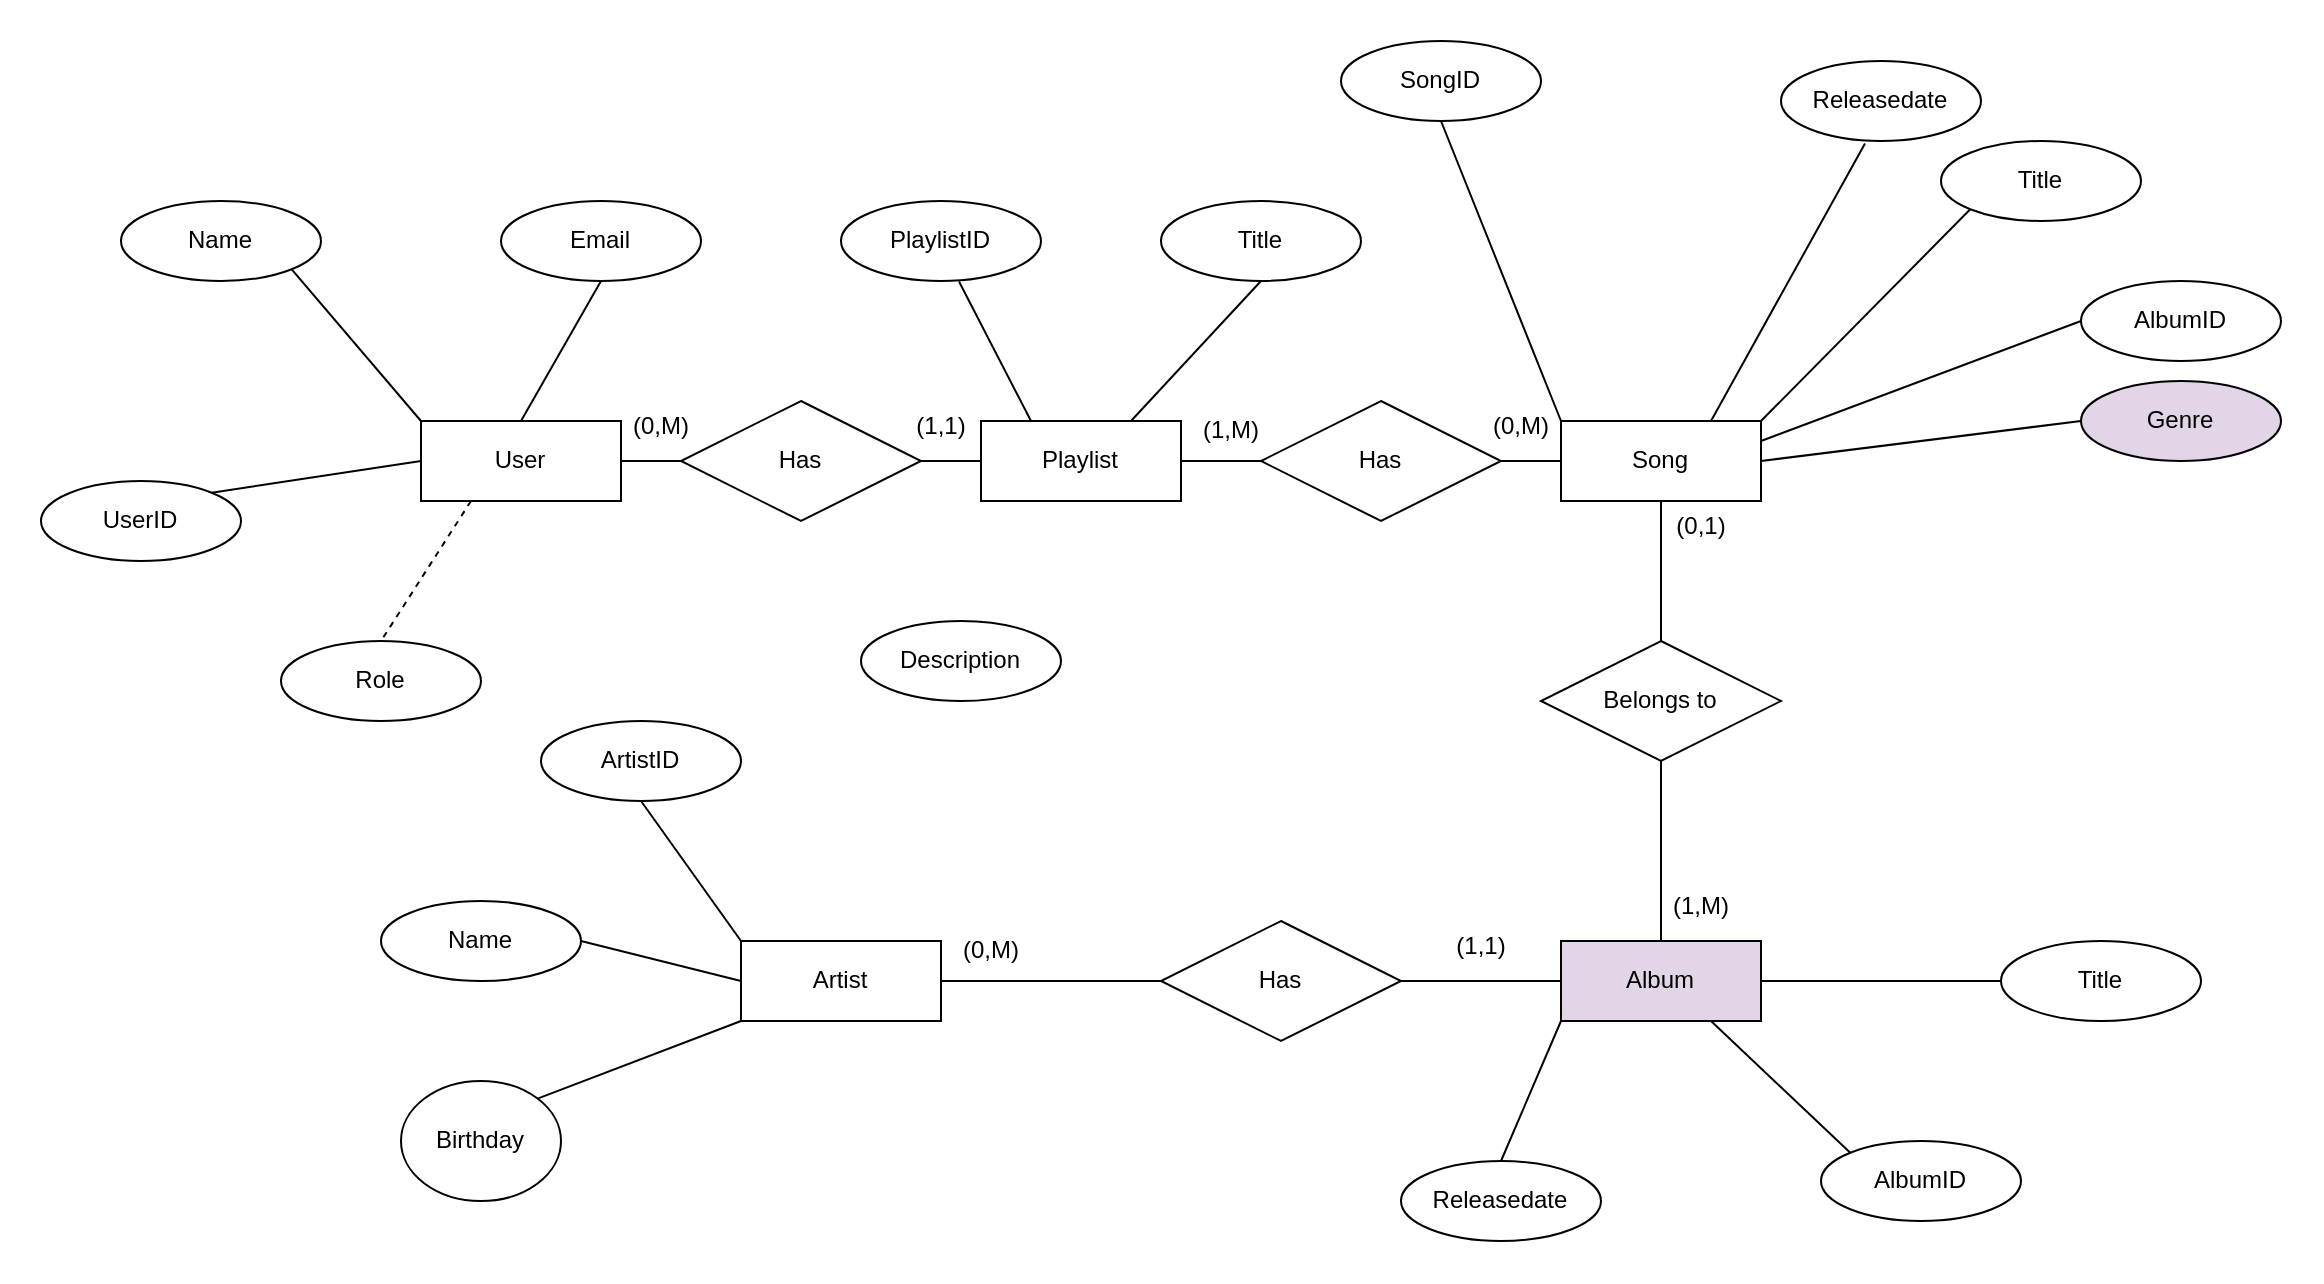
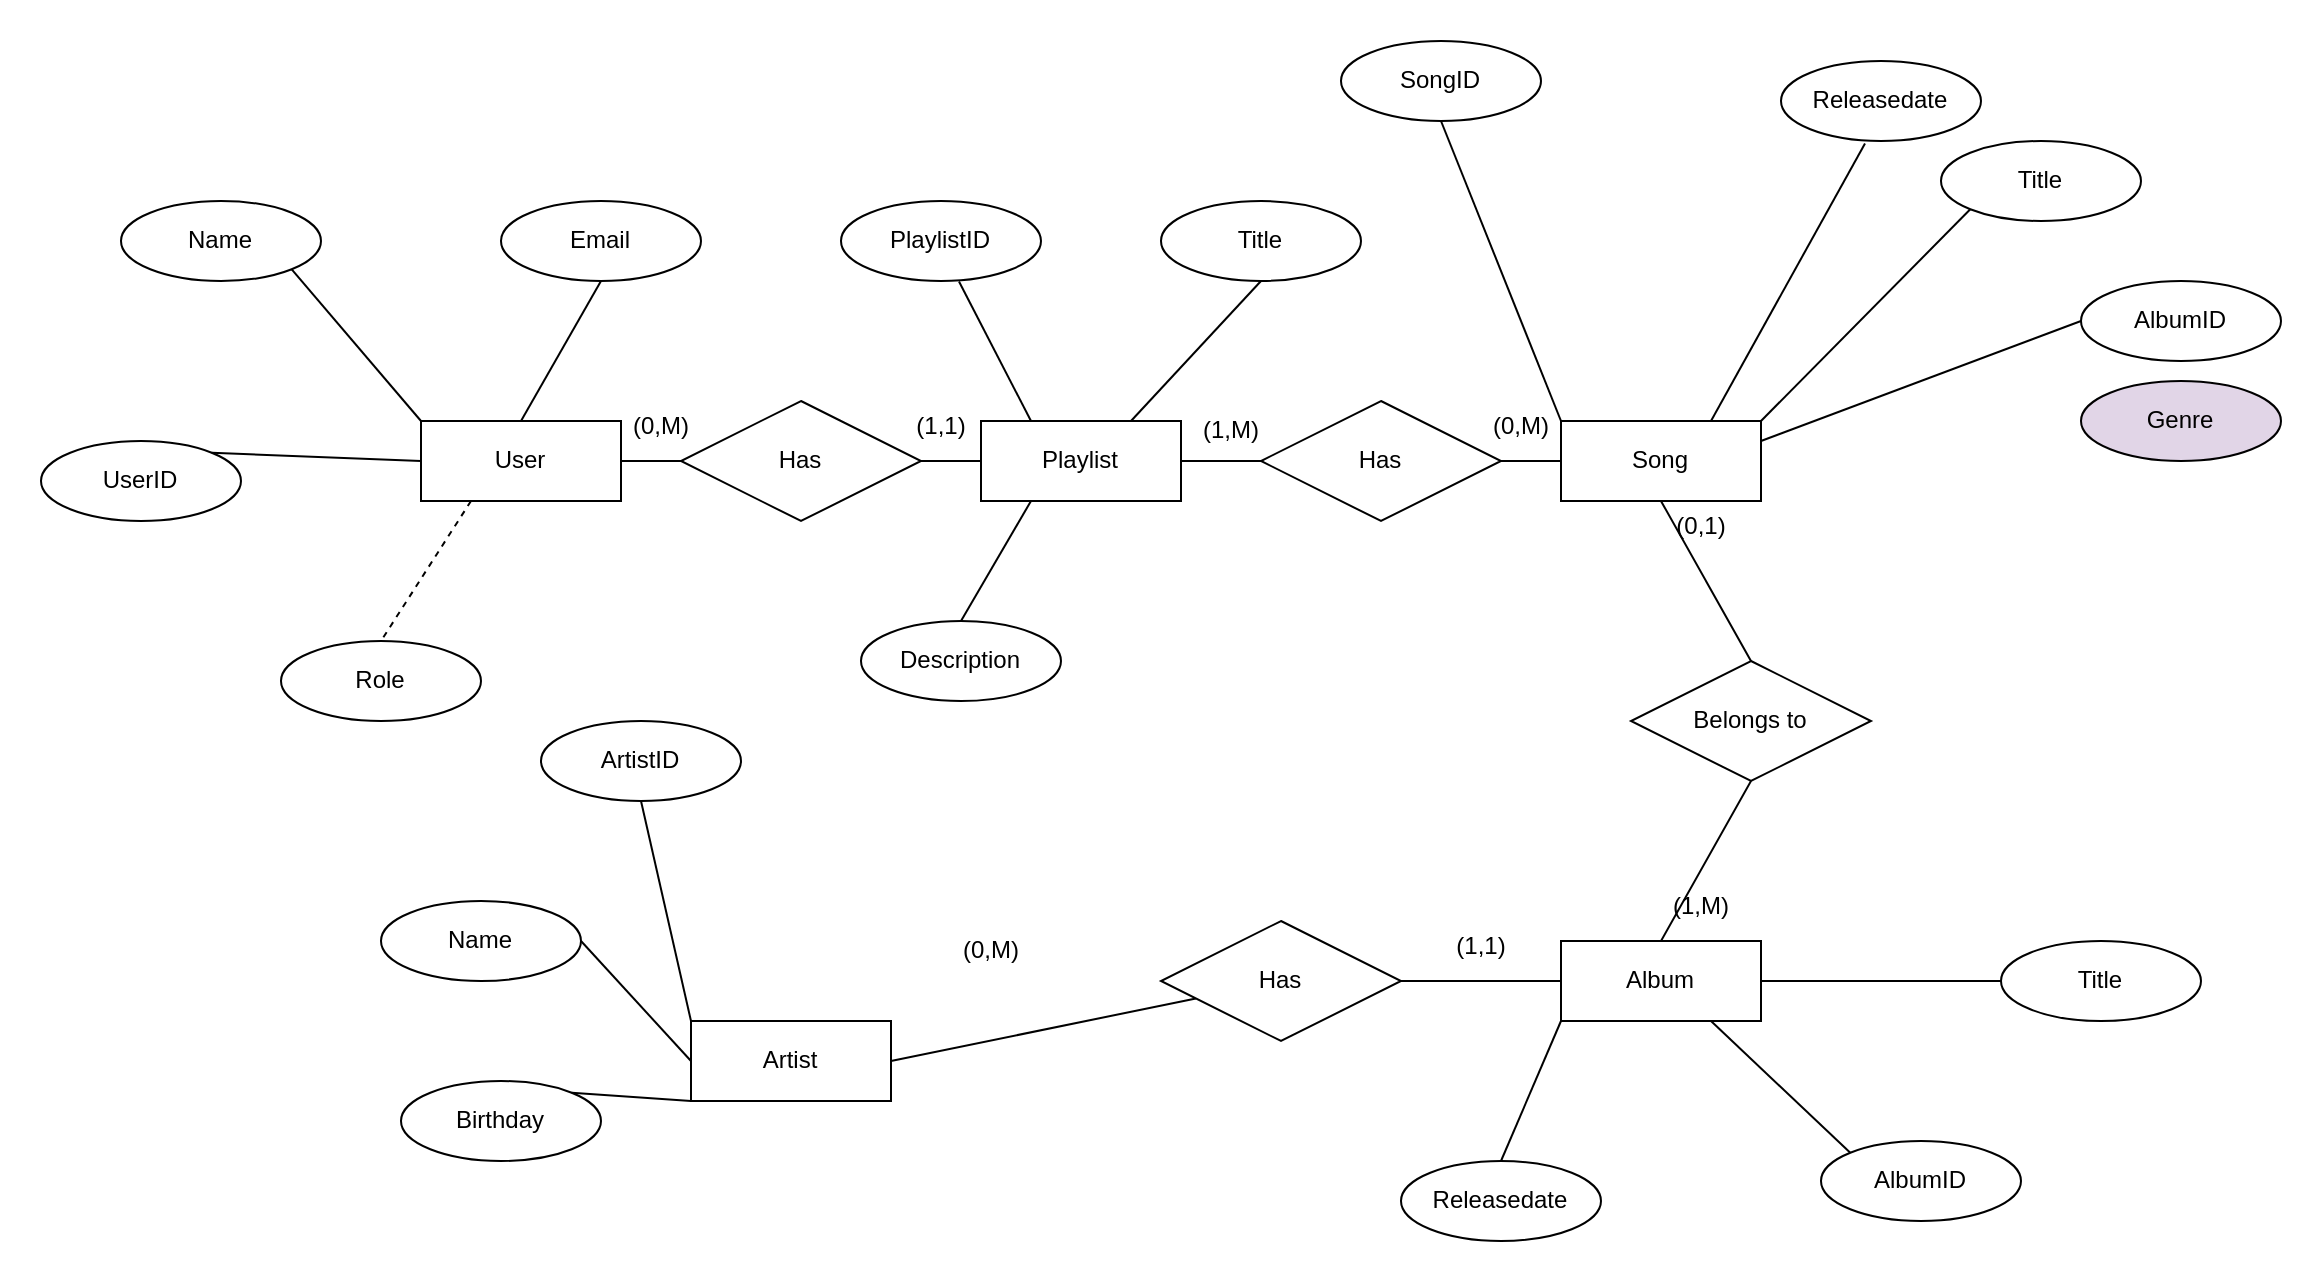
edge "Genre" -- "Song": removed
node "UserID": moved (141, 521) -> (141, 481)
edge "Playlist" -- "Description": added
node "Belongs to": moved (1661, 701) -> (1751, 721)
node "Artist": moved (841, 981) -> (791, 1061)
node "Album": fillcolor #e1d5e7 -> #ffffff
node "Birthday": size 160x120 -> 200x80
